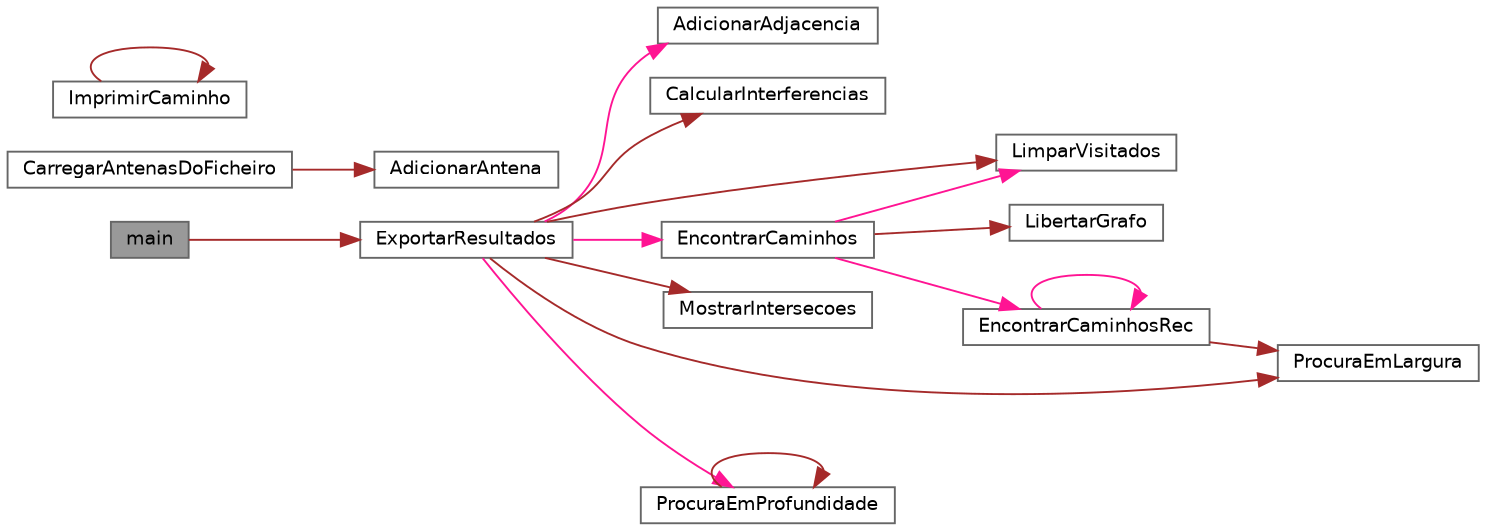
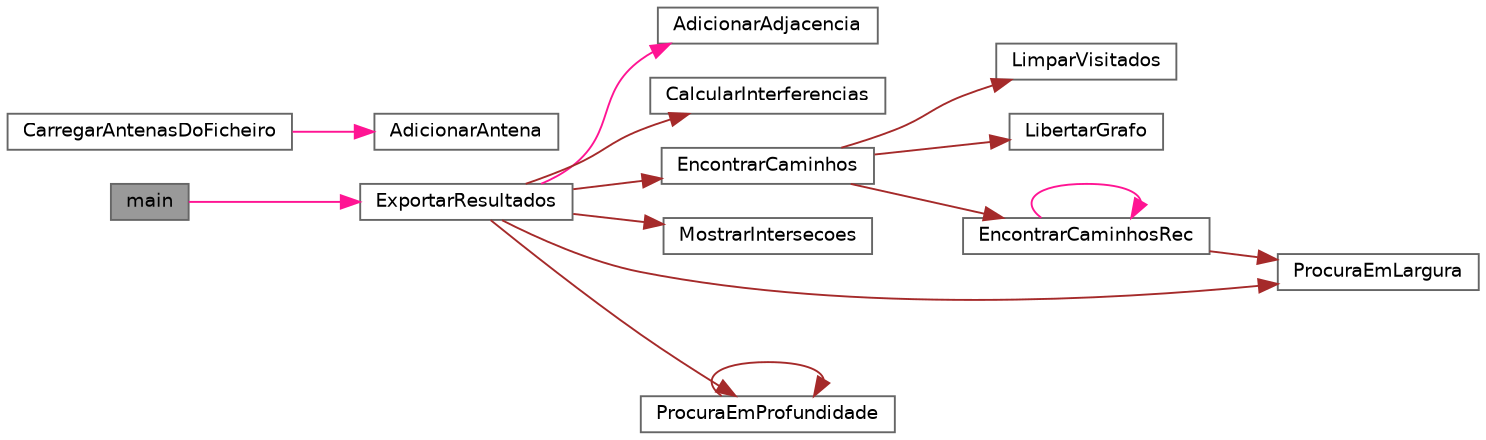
node "ImprimirCaminho": removed
edge "CarregarAntenasDoFicheiro" -> "AdicionarAntena": color brown -> deeppink
edge "ExportarResultados" -> "LimparVisitados": removed
edge "EncontrarCaminhos" -> "LimparVisitados": color deeppink -> brown
edge "main" -> "ExportarResultados": color brown -> deeppink
edge "ExportarResultados" -> "EncontrarCaminhos": color deeppink -> brown
edge "EncontrarCaminhos" -> "EncontrarCaminhosRec": color deeppink -> brown
edge "ExportarResultados" -> "ProcuraEmProfundidade": color deeppink -> brown
